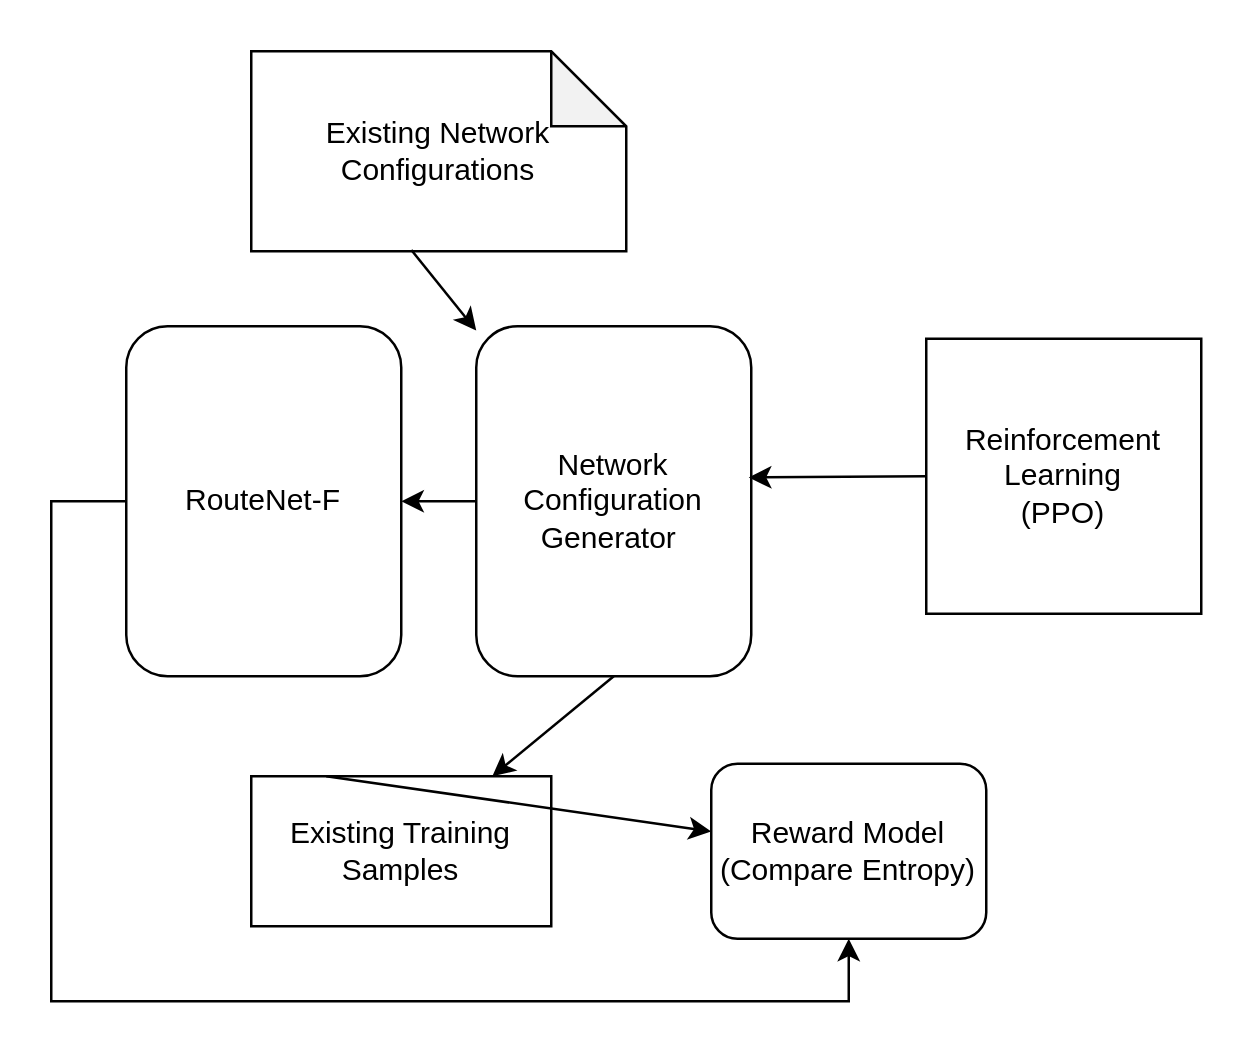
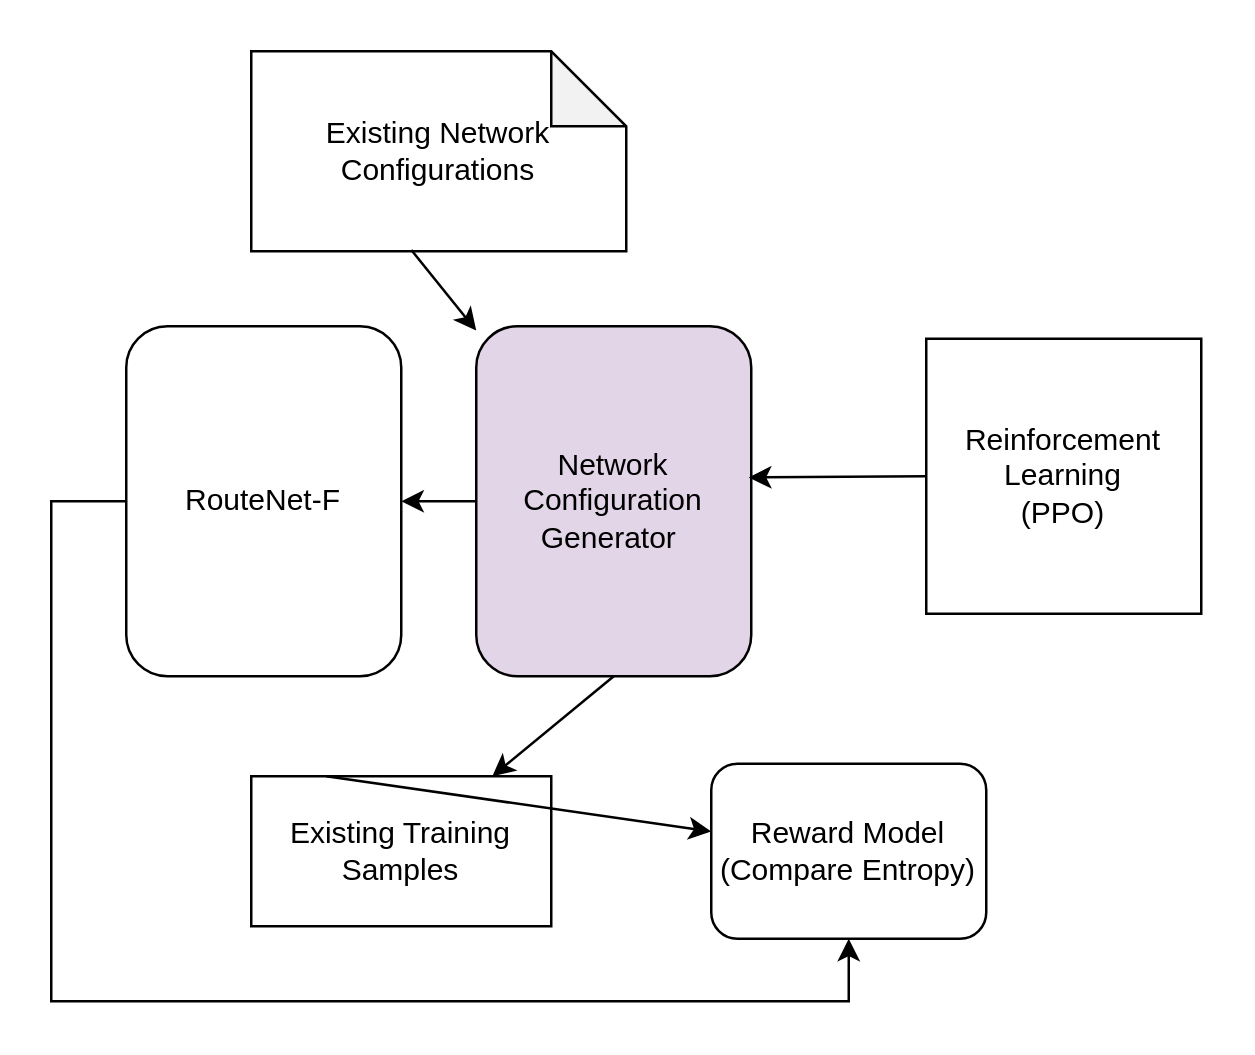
node "Network Configuration Generator": fillcolor #ffffff -> #e1d5e7
